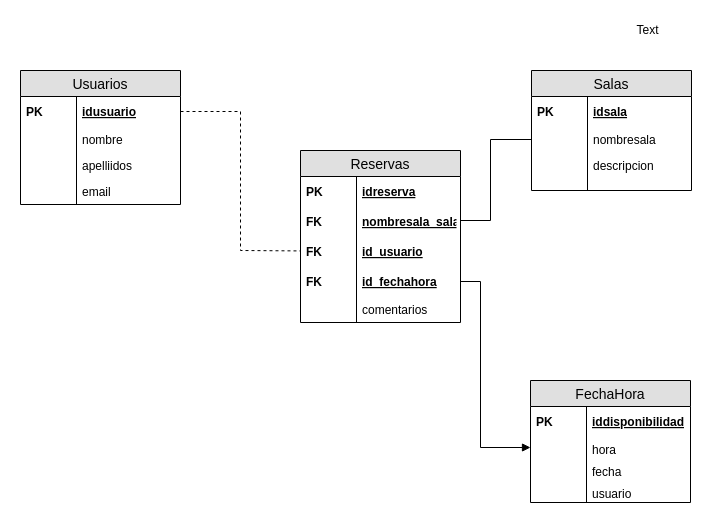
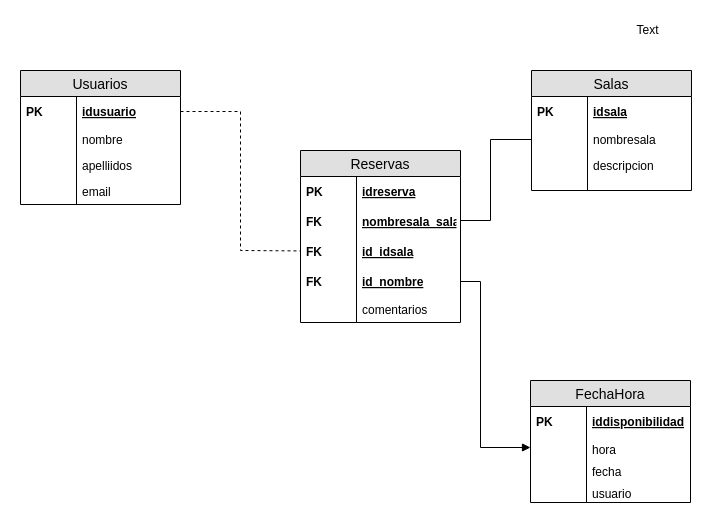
node "id_usuario": label "id_usuario" -> "id_idsala"
node "id_fechahora": label "id_fechahora" -> "id_nombre"
